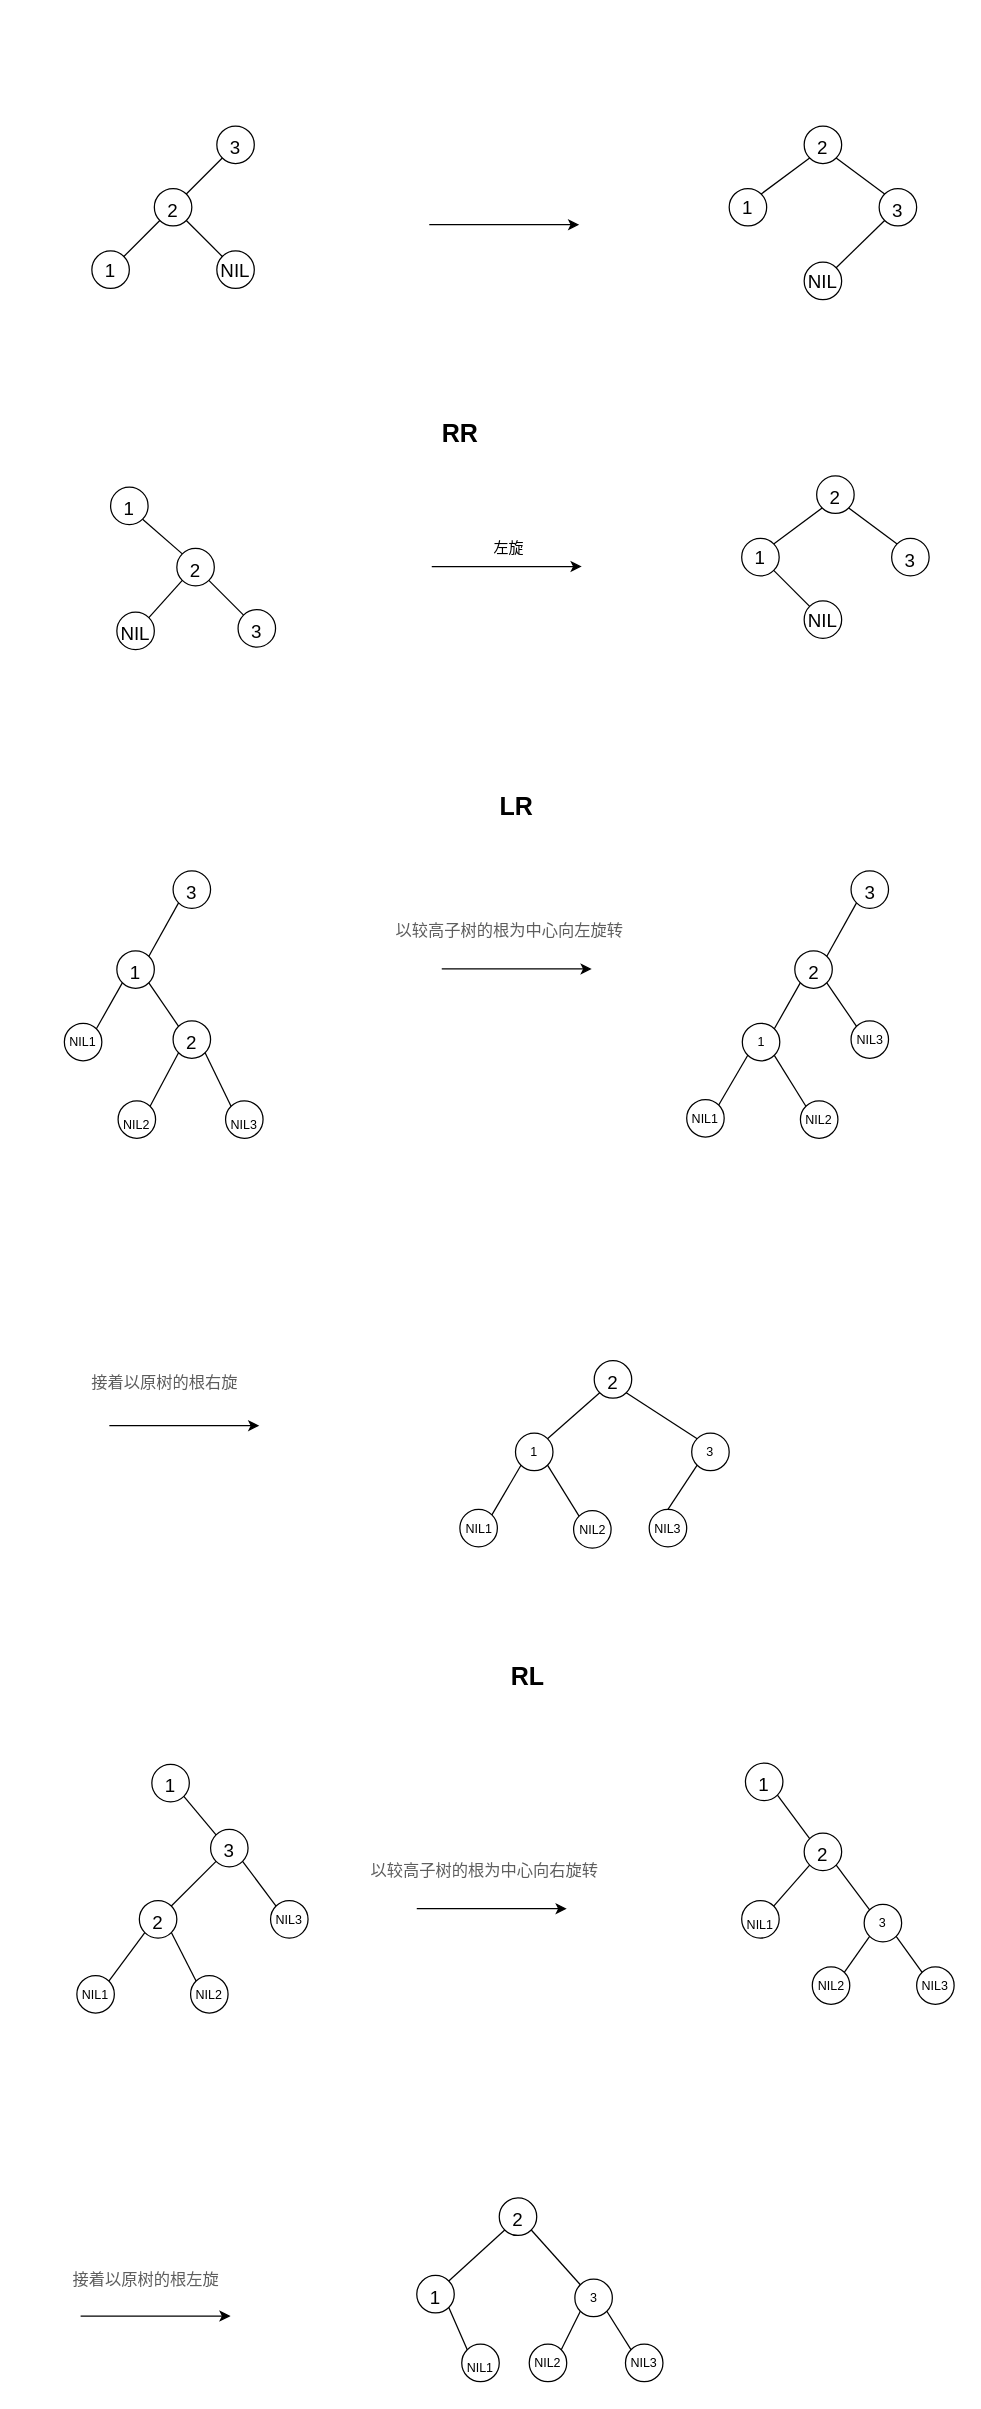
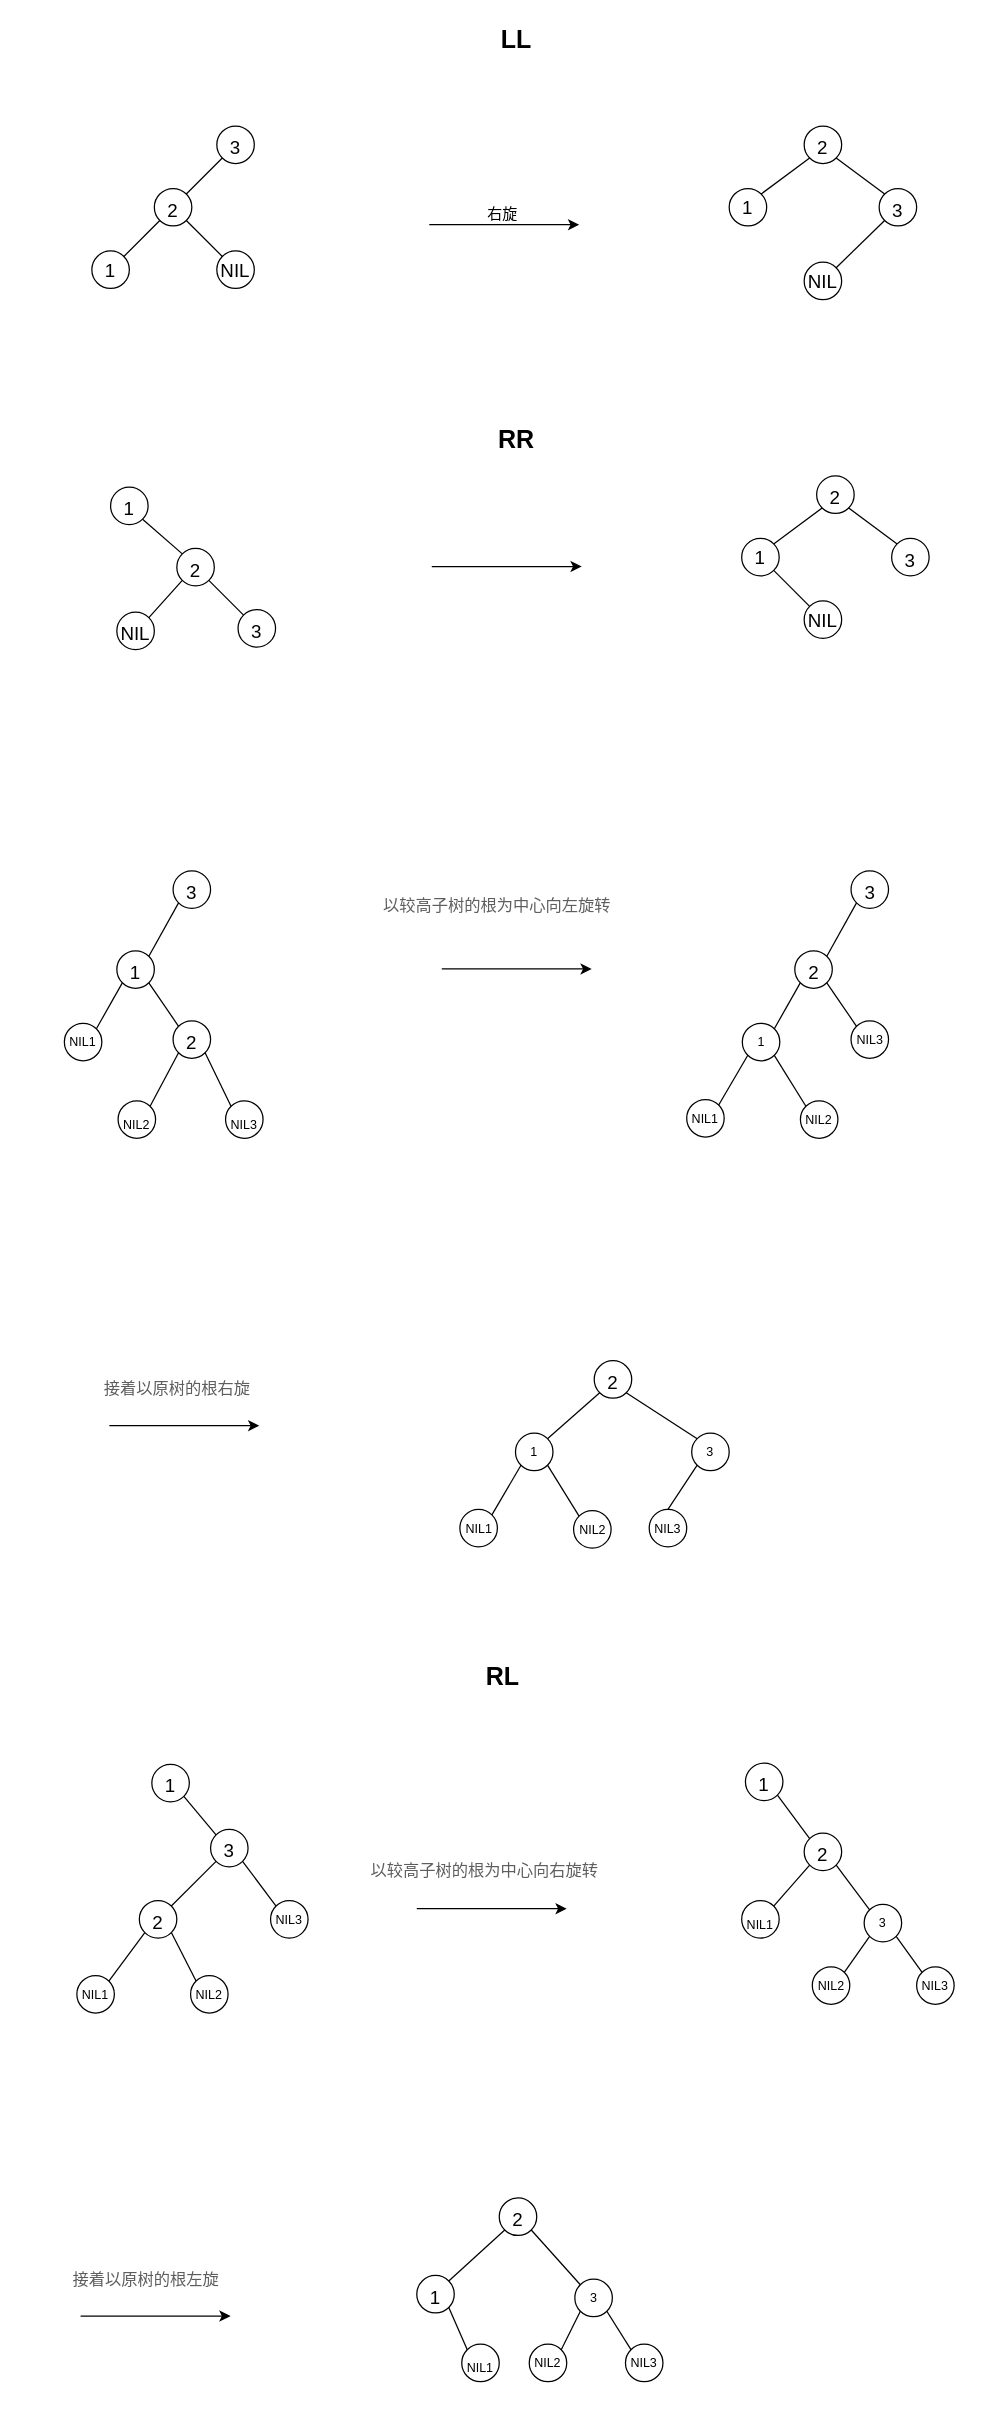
node "LL": added
node "右旋": added
node "RR": moved (461, 432) -> (517, 438)
node "左旋": removed
node "LR": removed
node "以较高子树的根为中心向左旋转": moved (509, 931) -> (497, 906)
node "接着以原树的根右旋": moved (164, 1381) -> (177, 1388)
node "RL": moved (528, 1676) -> (503, 1676)
